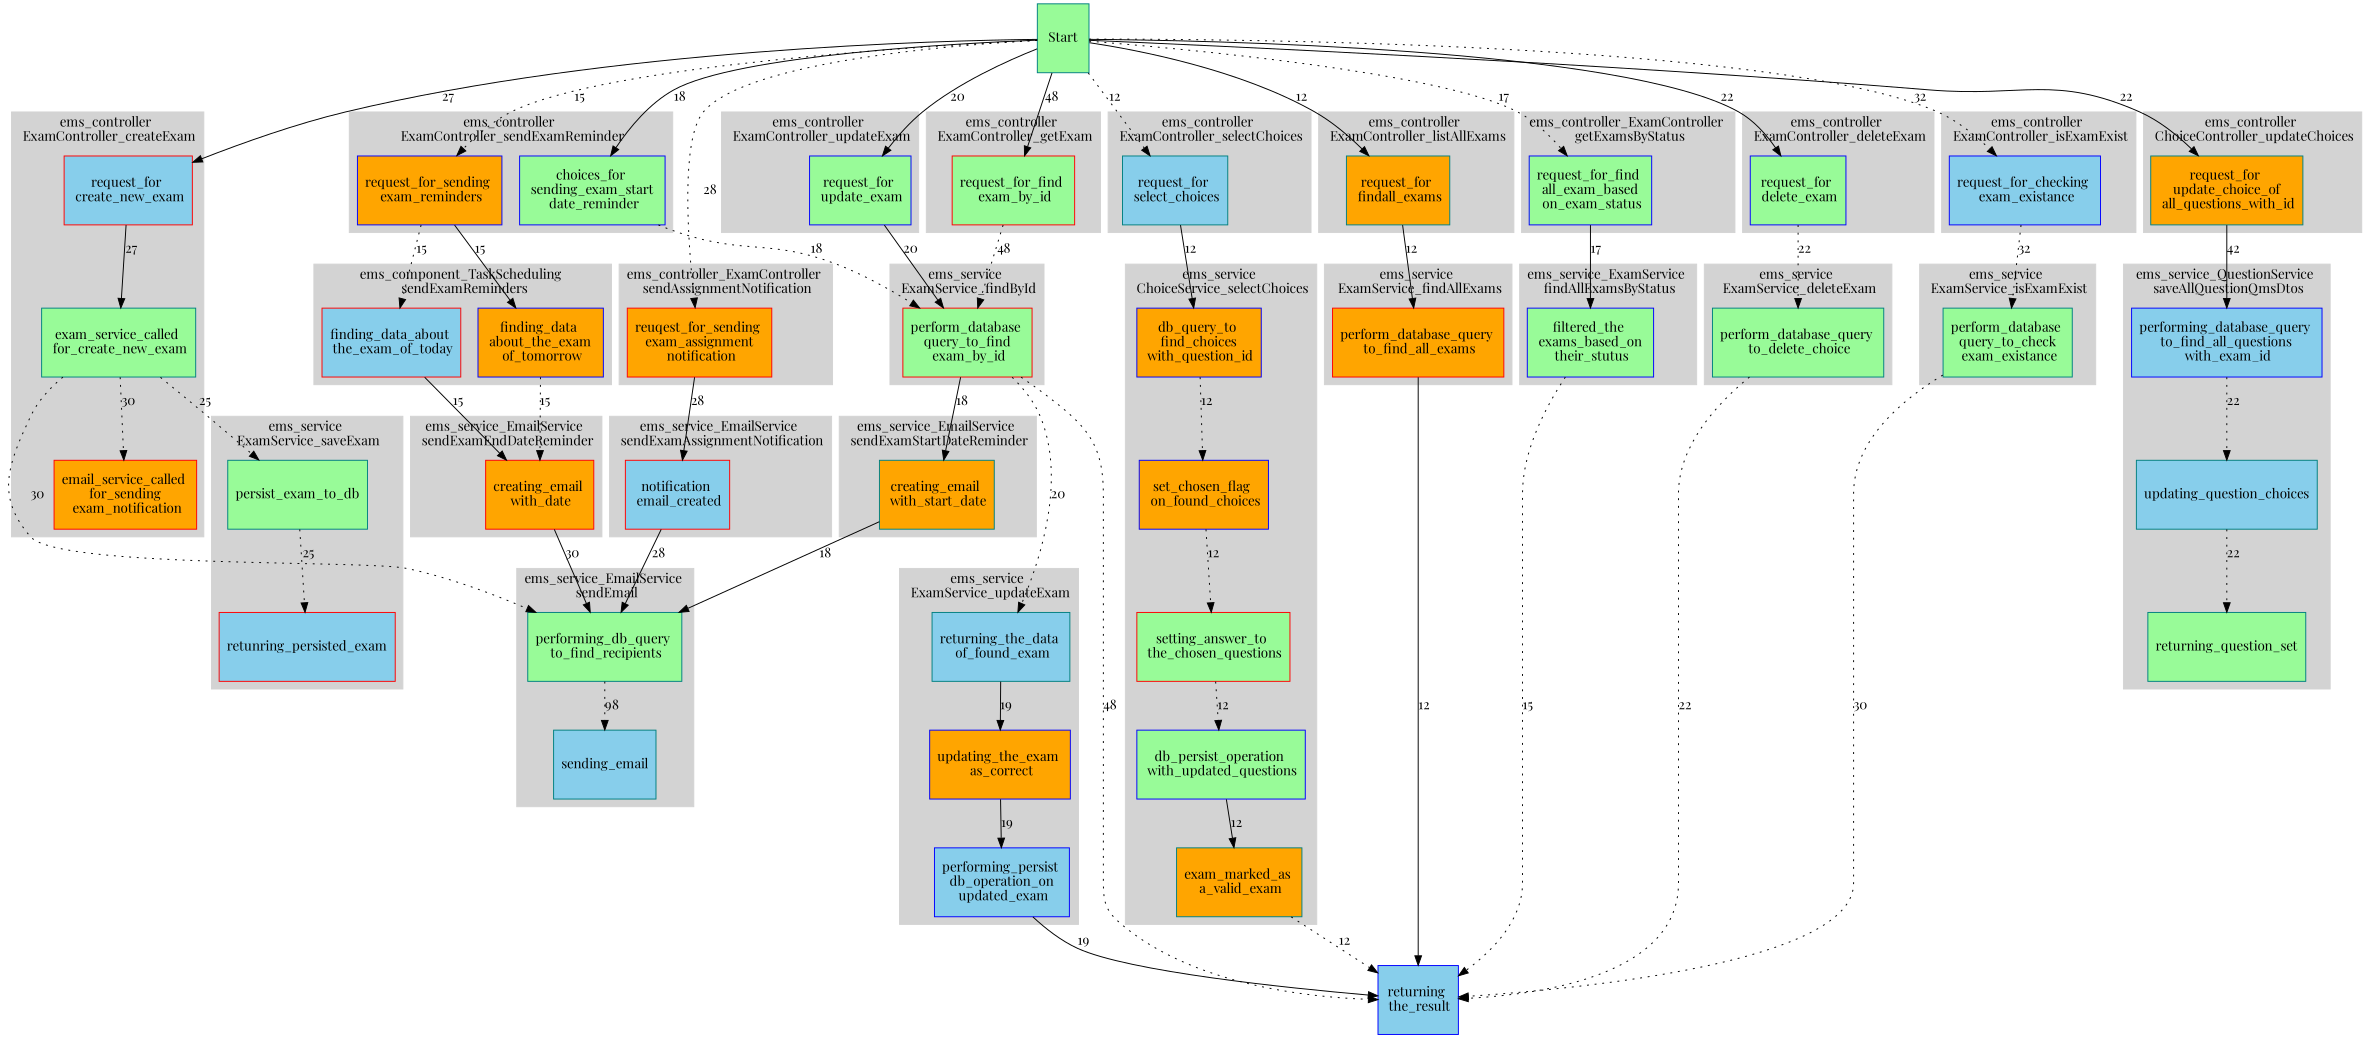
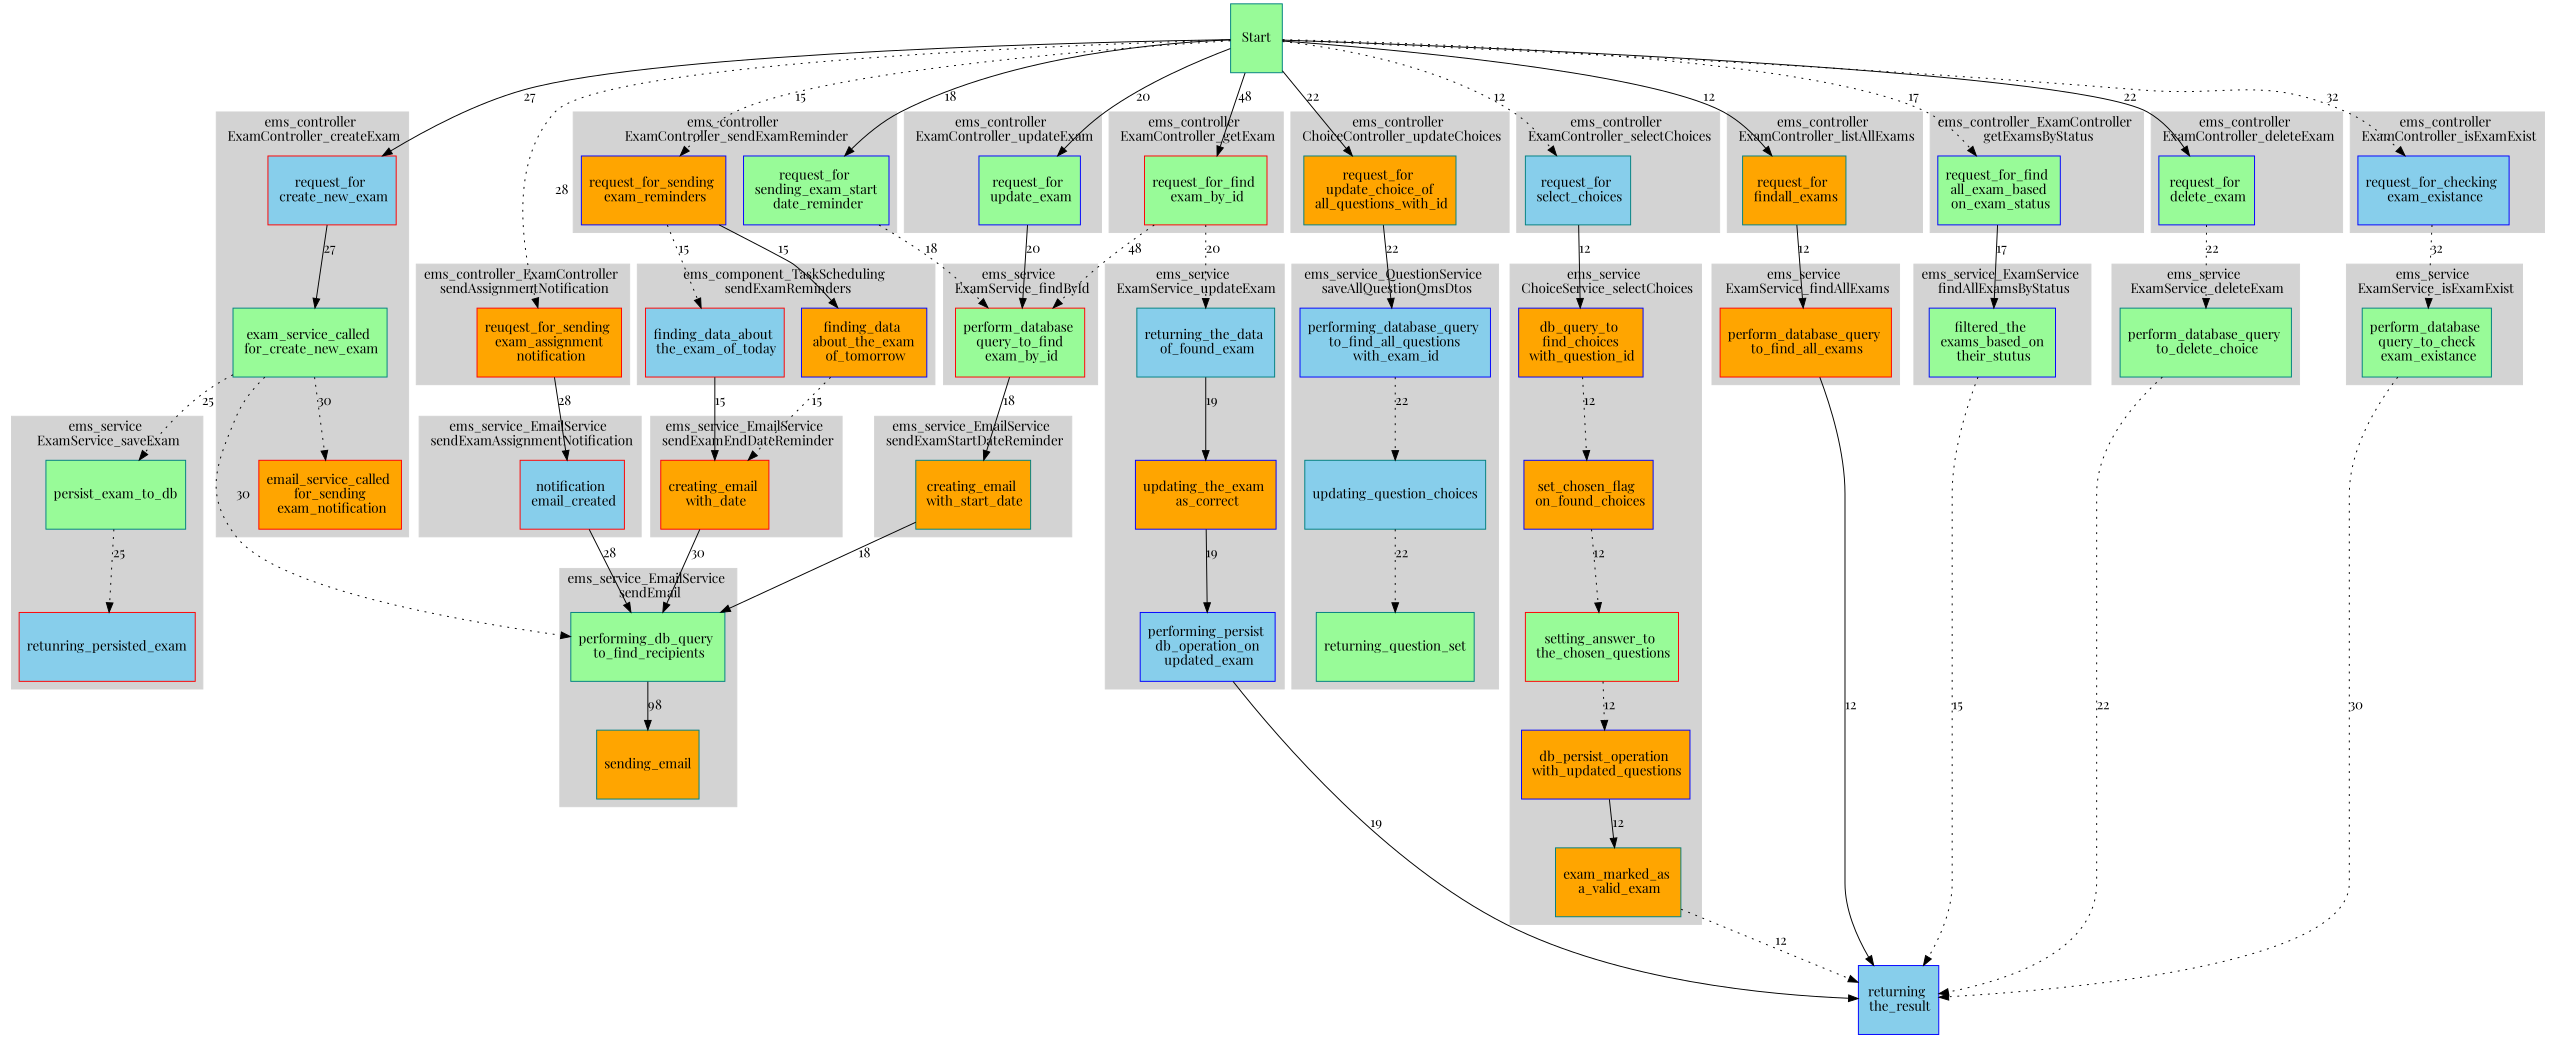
node "choices_for sending_exam_start date_reminder": label "choices_for sending_exam_start date_reminder" -> "request_for sending_exam_start date_reminder"
edge "request_for update_choice_of all_questions_with_id" -> "performing_database_query to_find_all_questions with_exam_id": label "42" -> "22"
edge "perform_database query_to_find exam_by_id" -> "returning_the_data of_found_exam": now "request_for_find exam_by_id" -> "returning_the_data of_found_exam"
edge "performing_db_query to_find_recipients" -> "sending_email": style dotted -> solid
node "sending_email": fillcolor skyblue -> orange
node "db_persist_operation with_updated_questions": fillcolor palegreen -> orange
edge "perform_database query_to_find exam_by_id" -> "returning the_result": removed, label "48"
